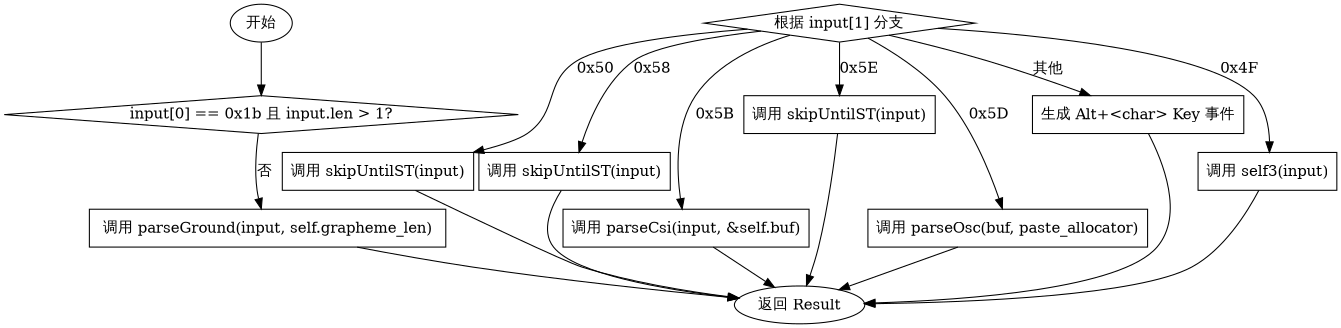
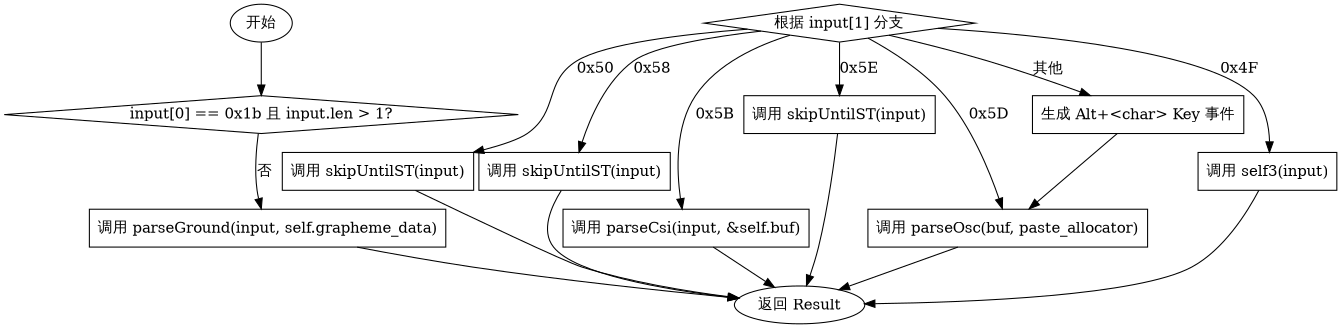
node "调用 parseGround(input, self.grapheme_len)": label "调用 parseGround(input, self.grapheme_len)" -> "调用 parseGround(input, self.grapheme_data)"
edge "生成 Alt+<char> Key 事件" -> "返回 Result": now "生成 Alt+<char> Key 事件" -> "调用 parseOsc(buf, paste_allocator)"
